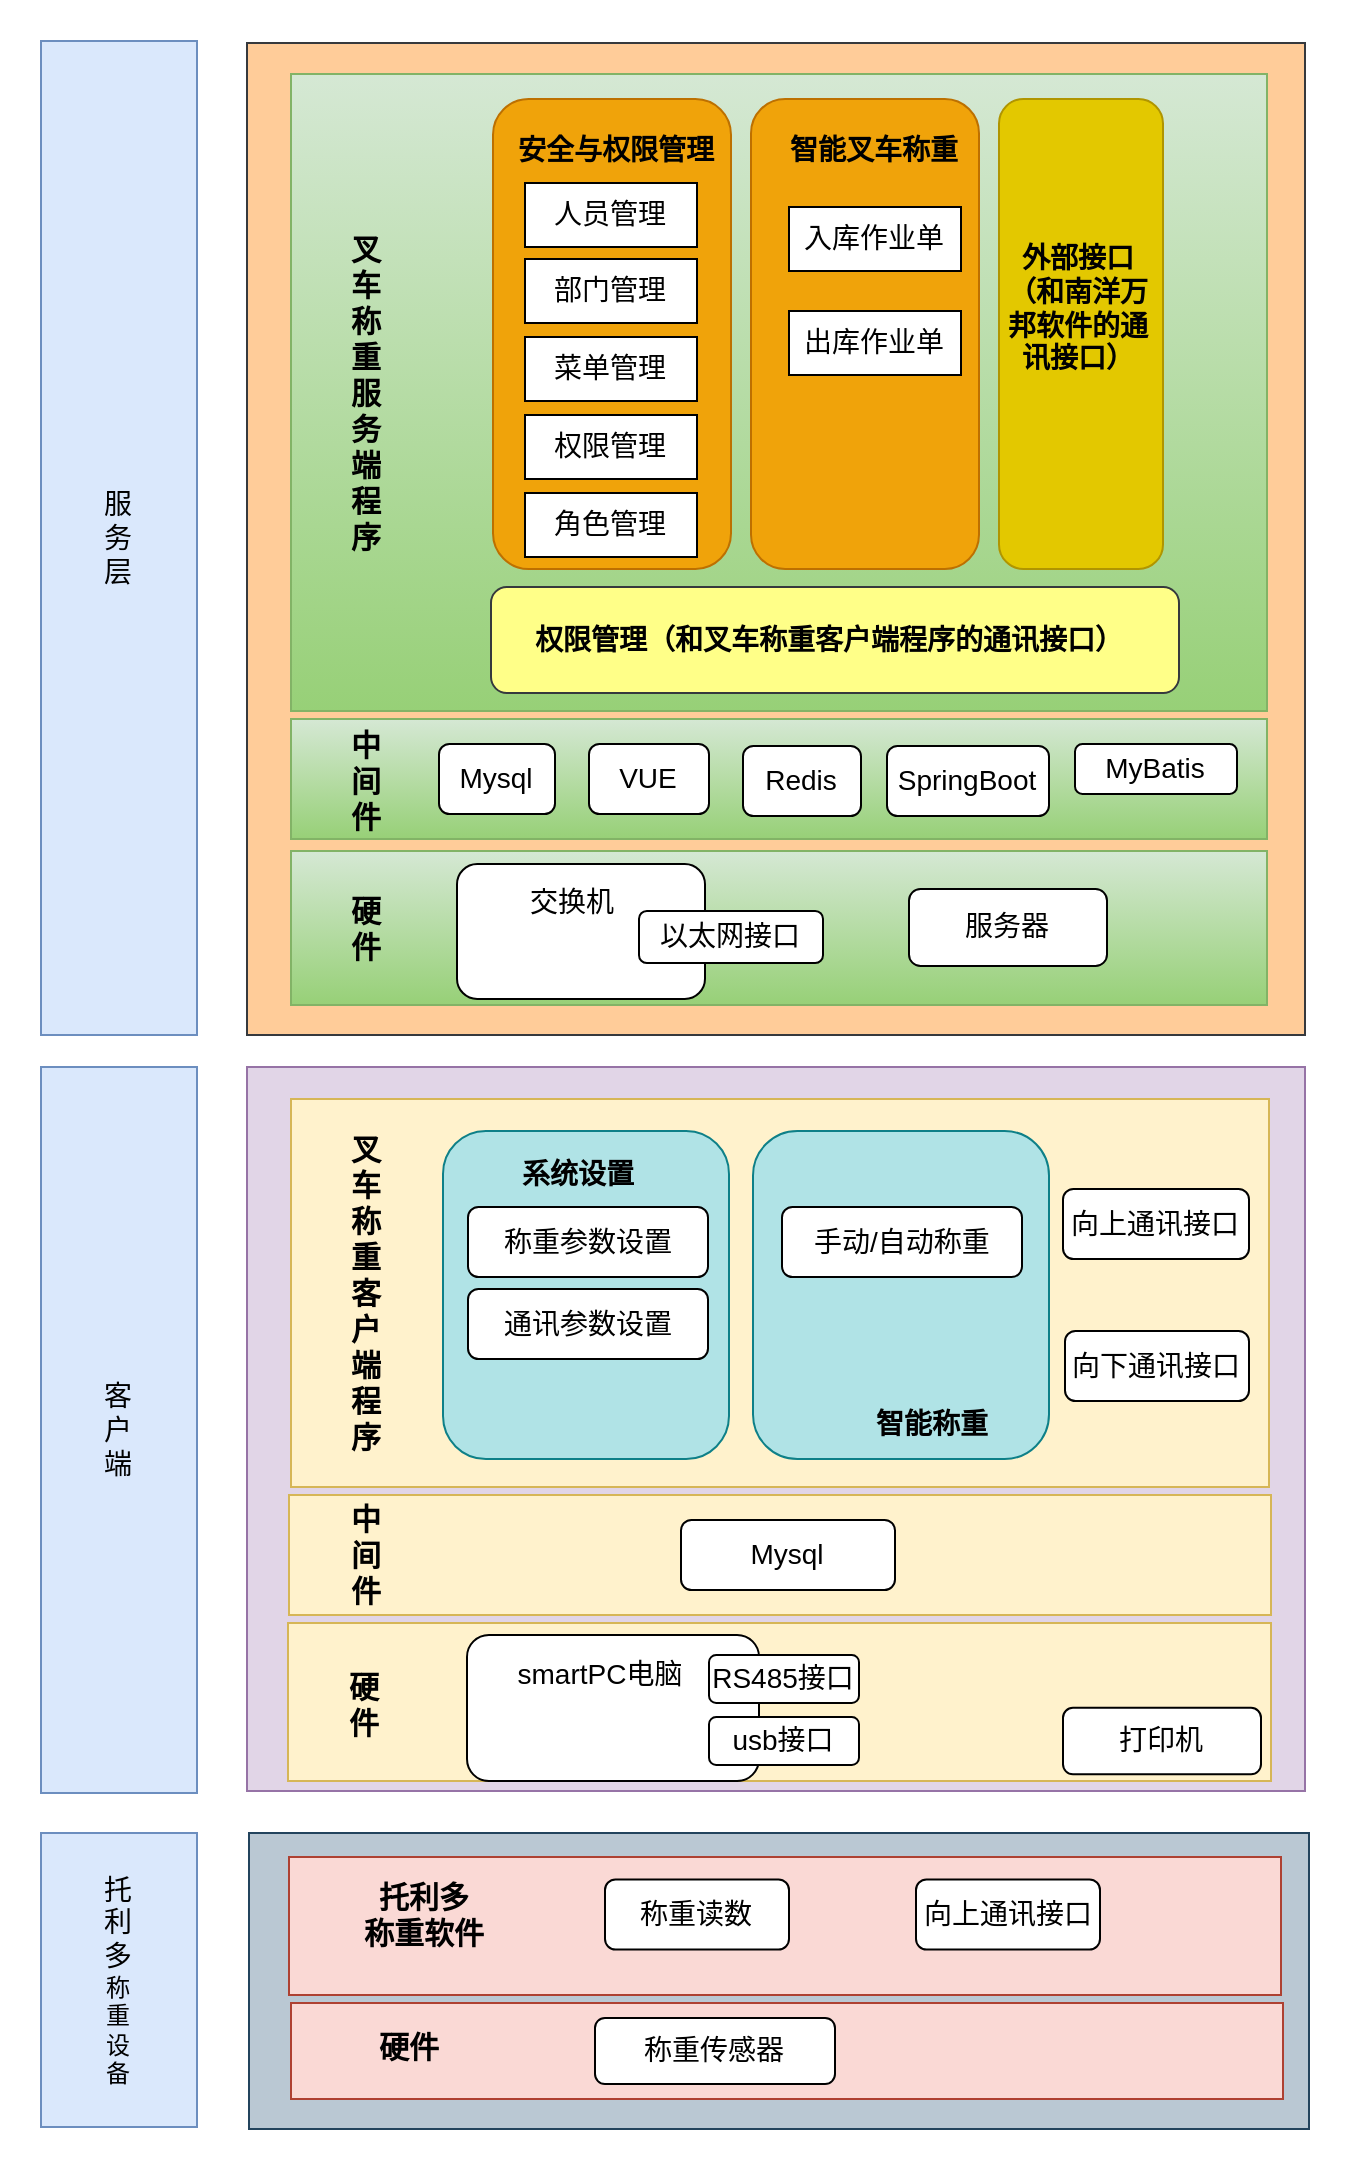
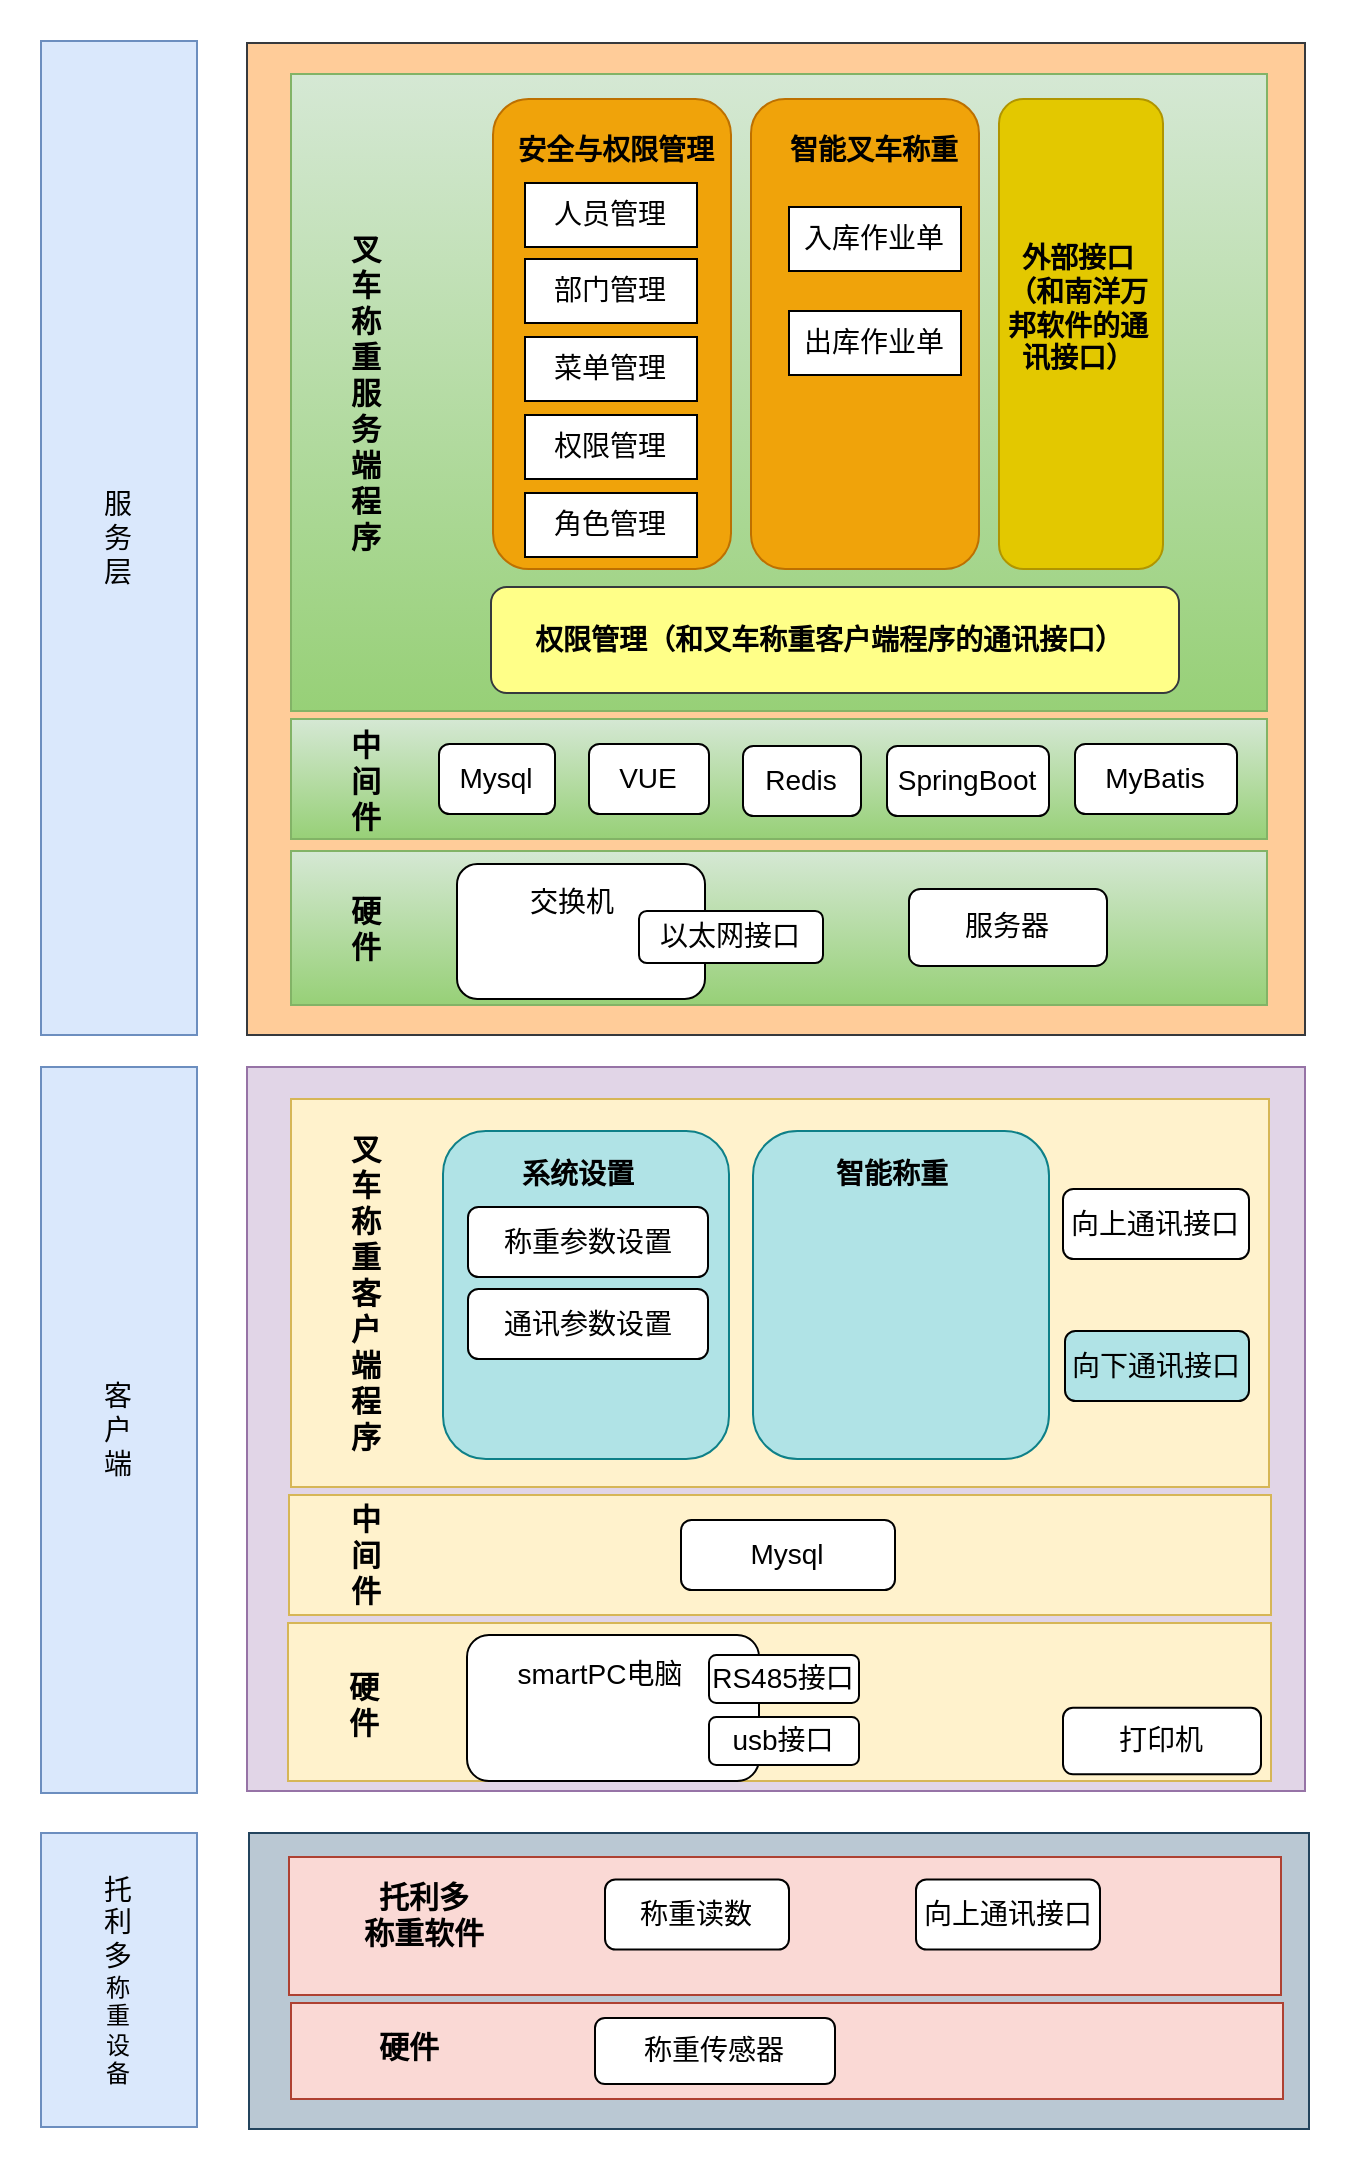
node "MyBatis": size 162x50 -> 162x70
node "手动/自动称重": removed
node "向下通讯接口": fillcolor #ffffff -> #b0e3e6
node "智能称重": moved (932, 1425) -> (892, 1175)
